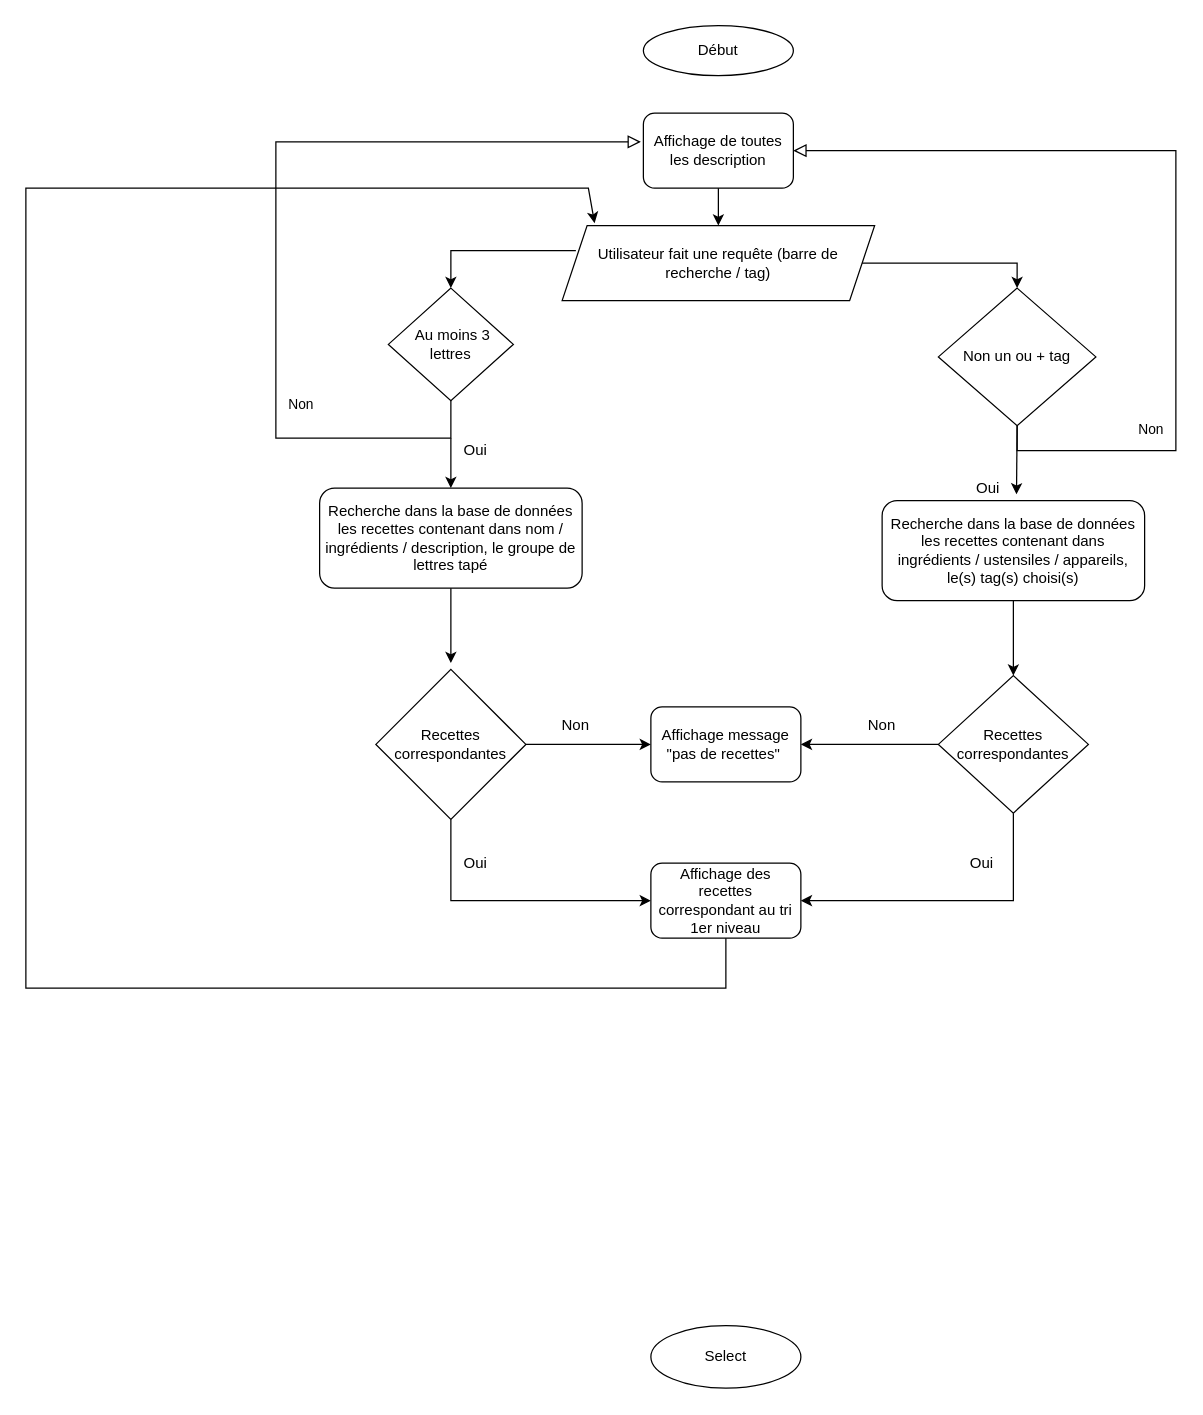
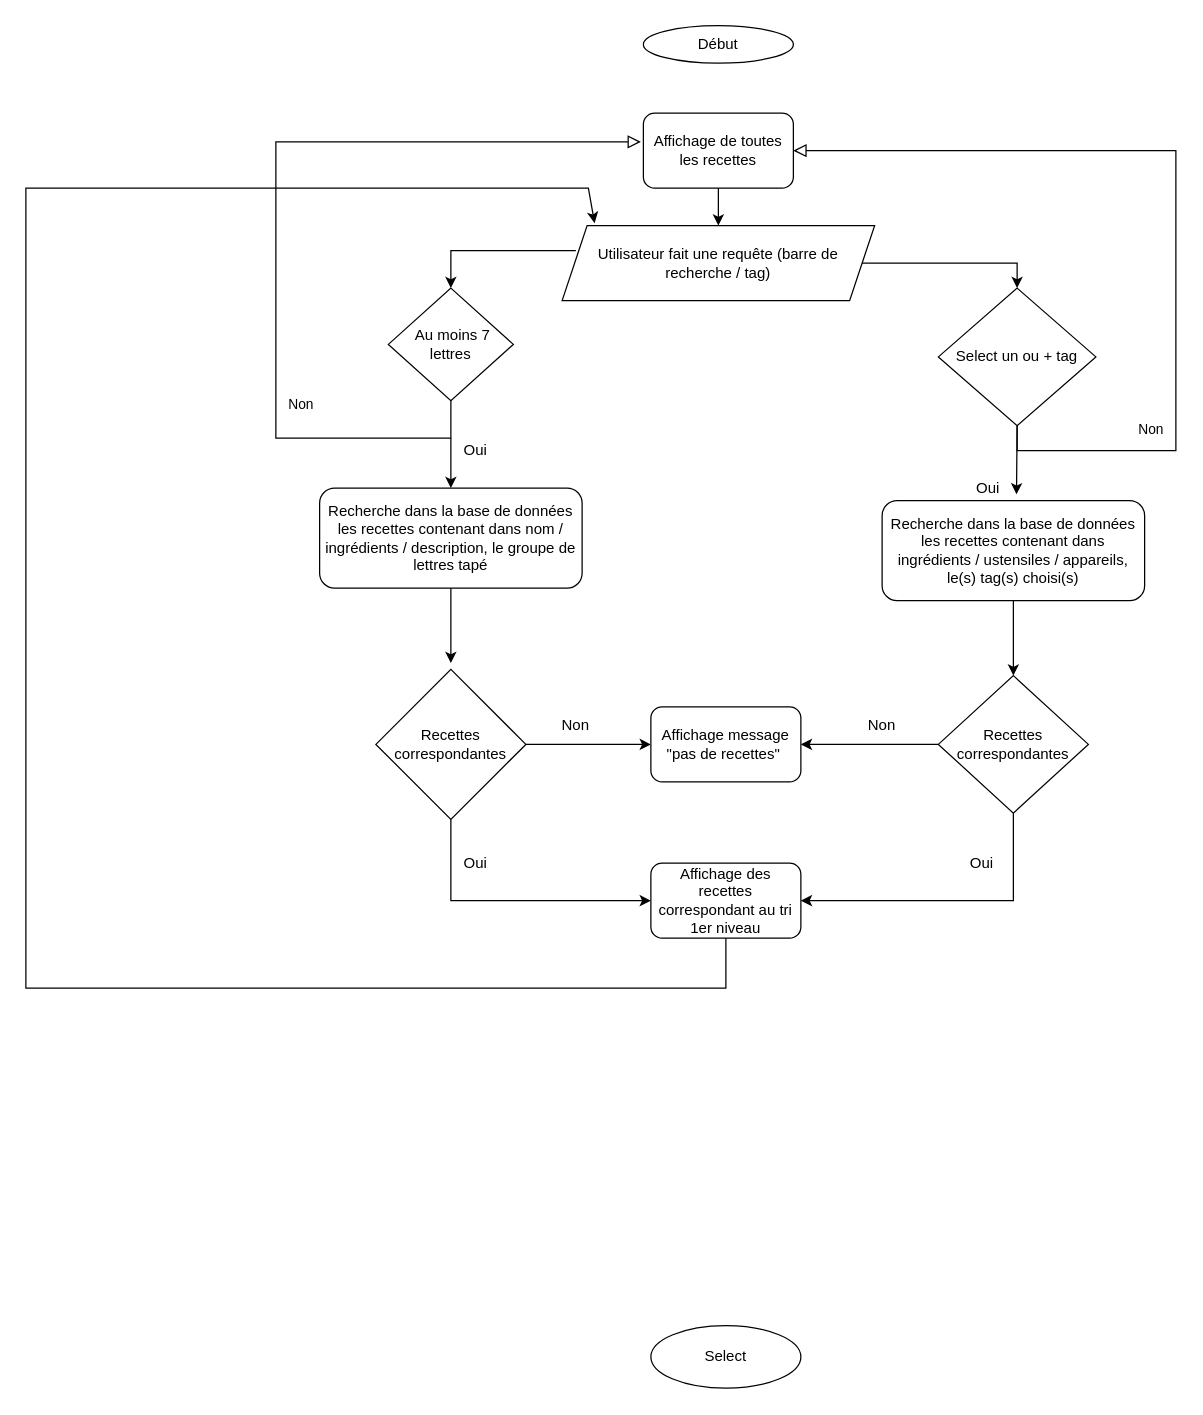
node "Début": size 150x50 -> 150x38
node "Affichage de toutes les description": label "Affichage de toutes les description" -> "Affichage de toutes les recettes"
node "Au moins 3 lettres": label "Au moins 3 lettres" -> "Au moins 7 lettres"
node "Non un ou + tag": label "Non un ou + tag" -> "Select un ou + tag"
